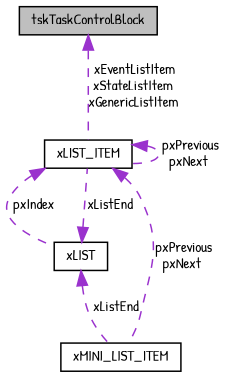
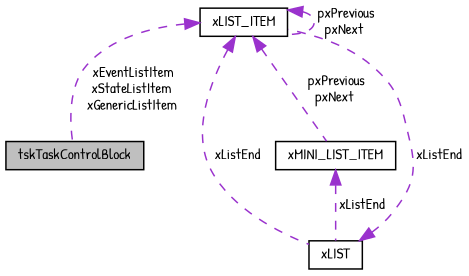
edge "xLIST_ITEM" -> "tskTaskControlBlock": reversed
edge "xLIST" -> "xLIST_ITEM": label " pxIndex" -> " xListEnd"
edge "xMINI_LIST_ITEM" -> "xLIST": reversed
